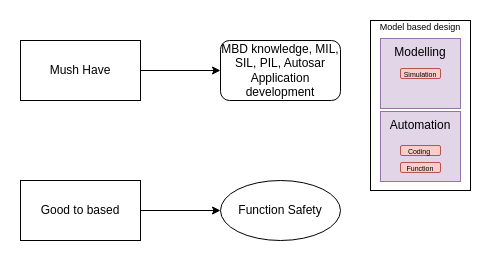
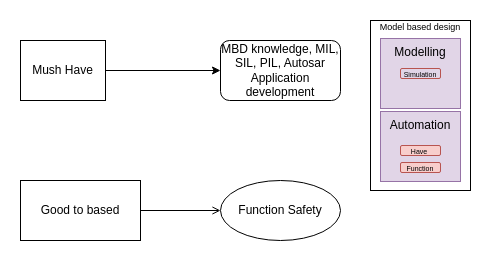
node "Mush Have": size 120x60 -> 85x60
node "Simulation": fillcolor #f8cecc -> #e1d5e7
node "Coding": label "Coding" -> "Have"
edge "Good to based" -> "Function Safety": arrowhead classic -> open
